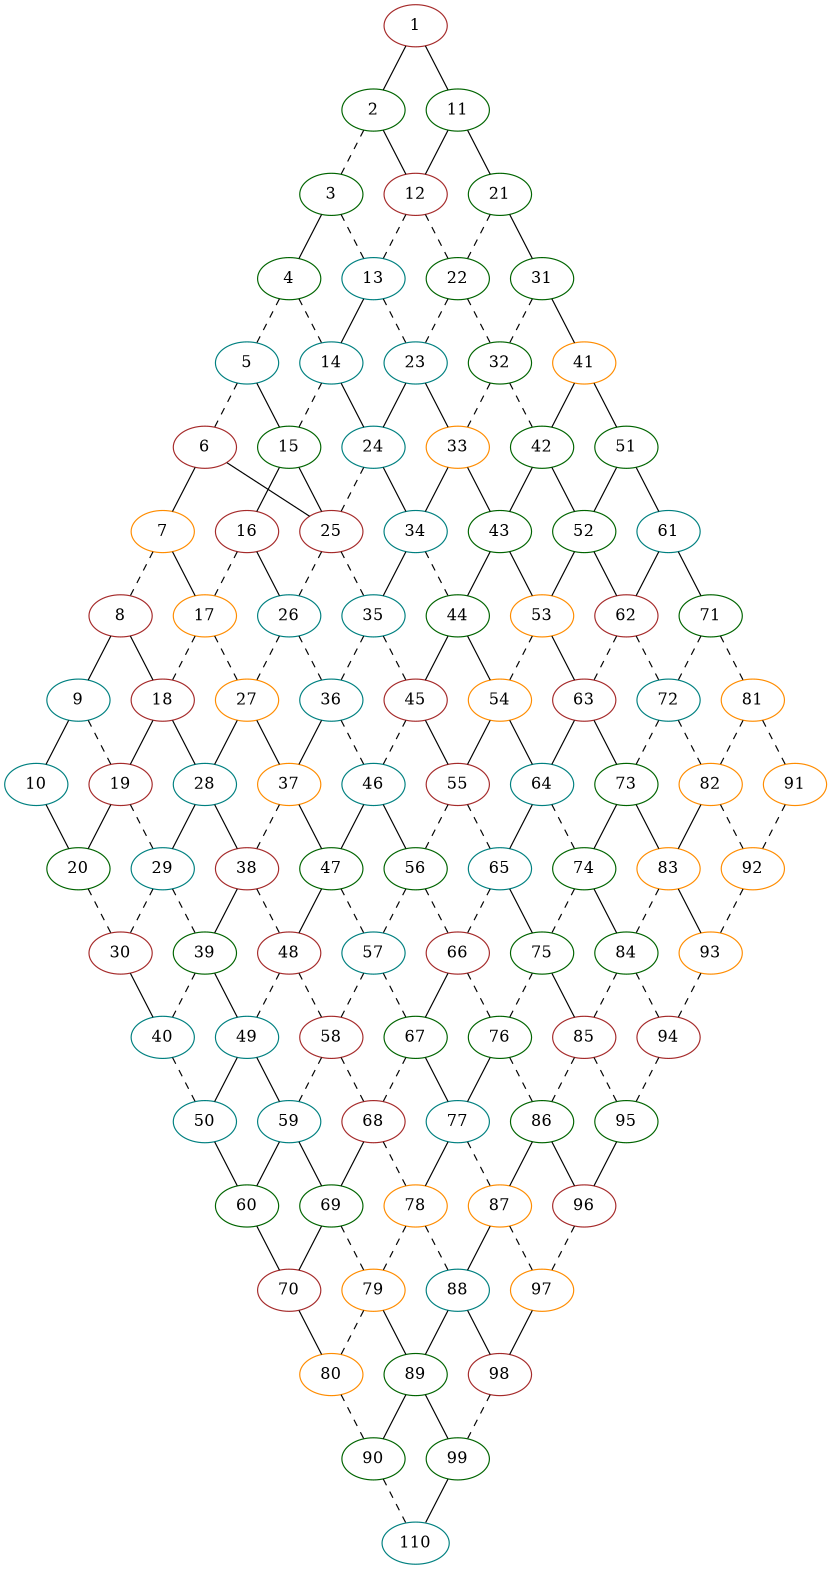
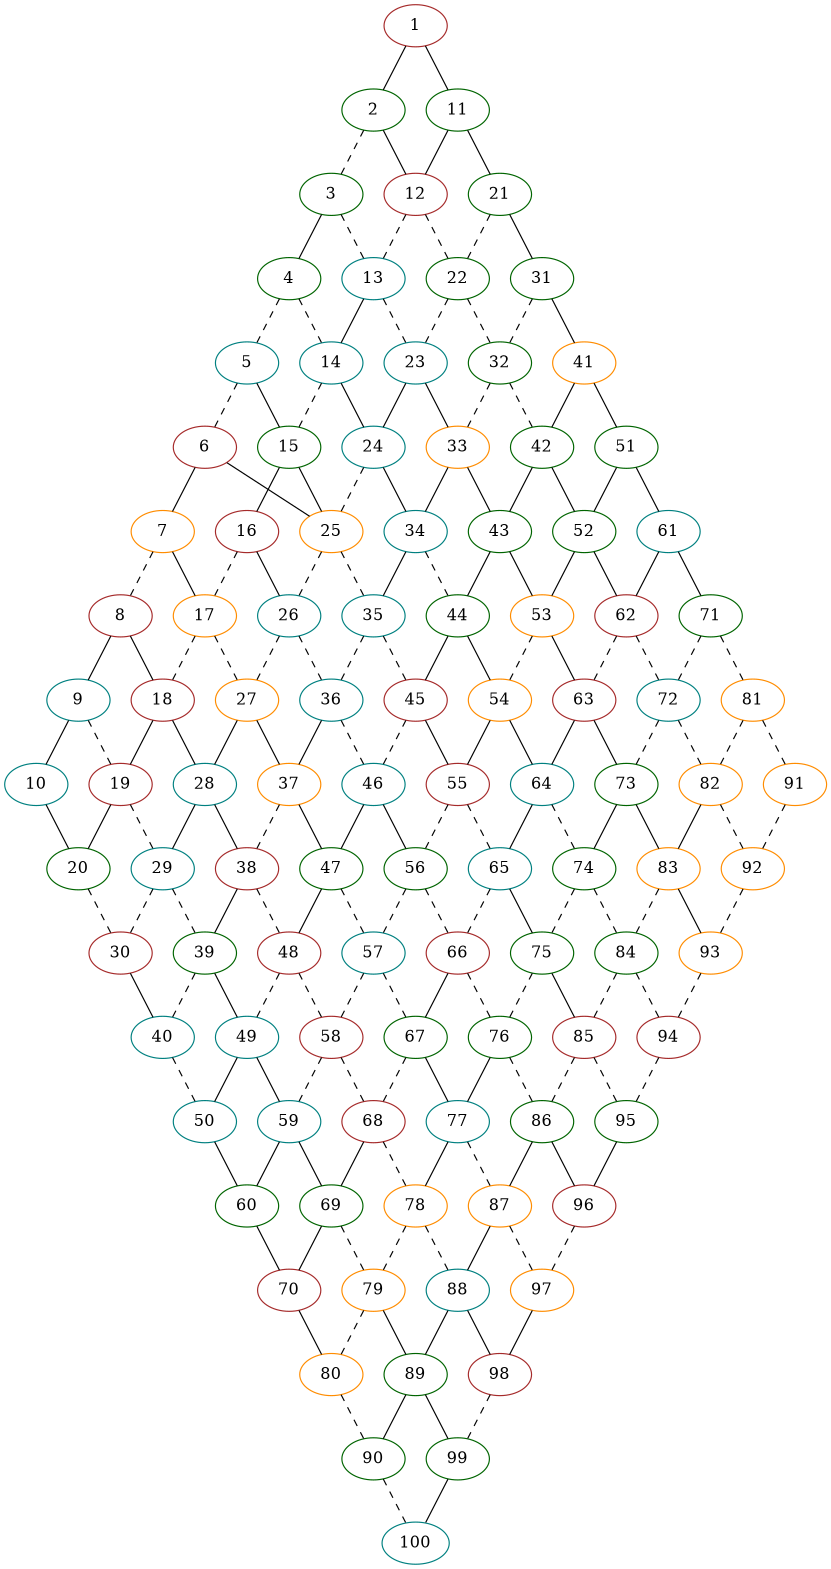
node "25": color brown -> darkorange
edge "74" -- "84": style solid -> dashed
node "110": label "110" -> "100"
